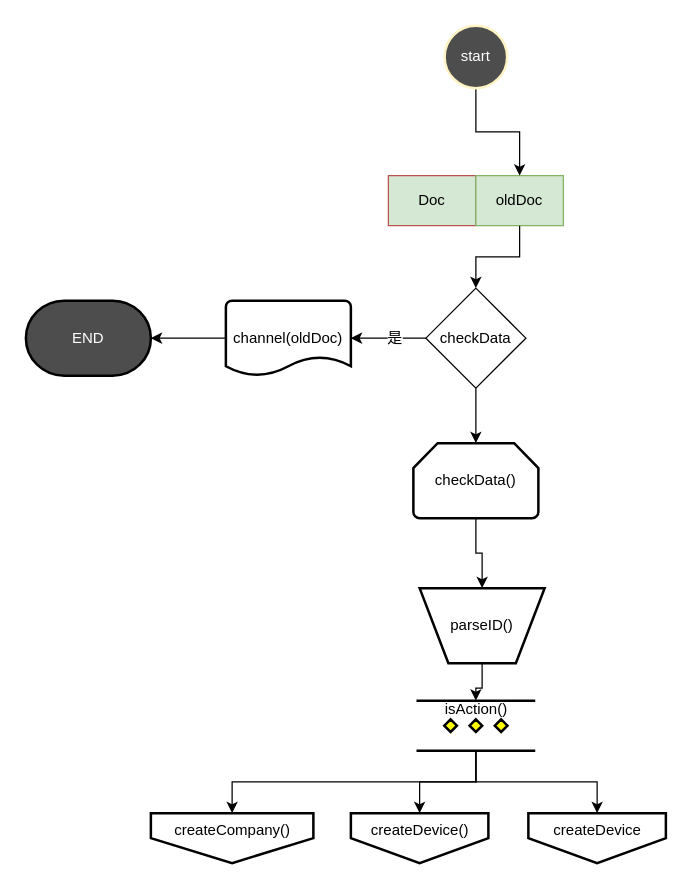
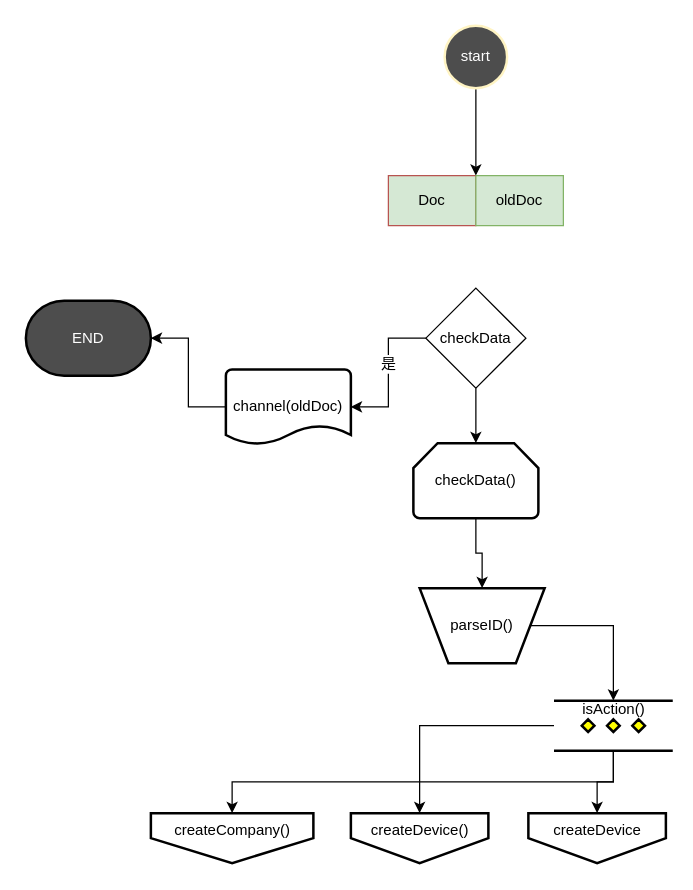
edge "start" -> "oldDoc": now "start" -> "Doc"
edge "oldDoc" -> "checkData": removed
node "channel(oldDoc)": moved (288, 338) -> (288, 407)
node "isAction()": moved (476, 726) -> (613, 726)
